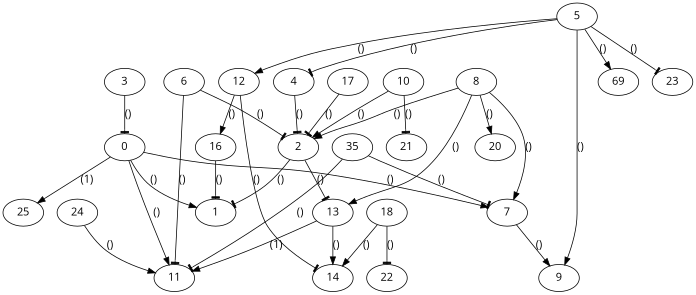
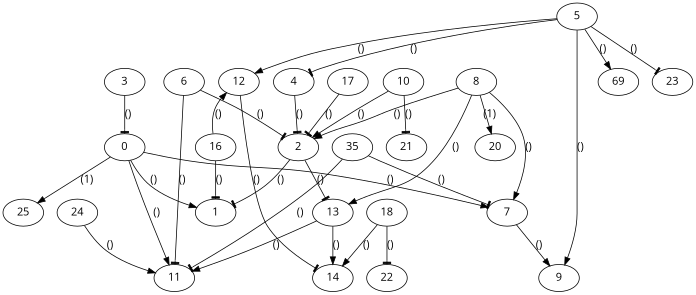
edge "12" -> "16": reversed
edge "8" -> "20": label "()" -> "(1)"
edge "13" -> "11": label "(1)" -> "()"
